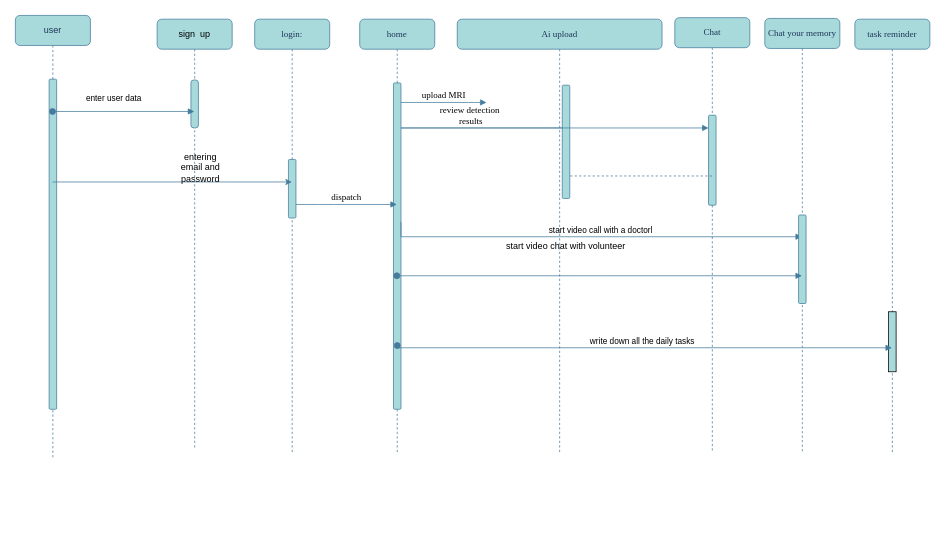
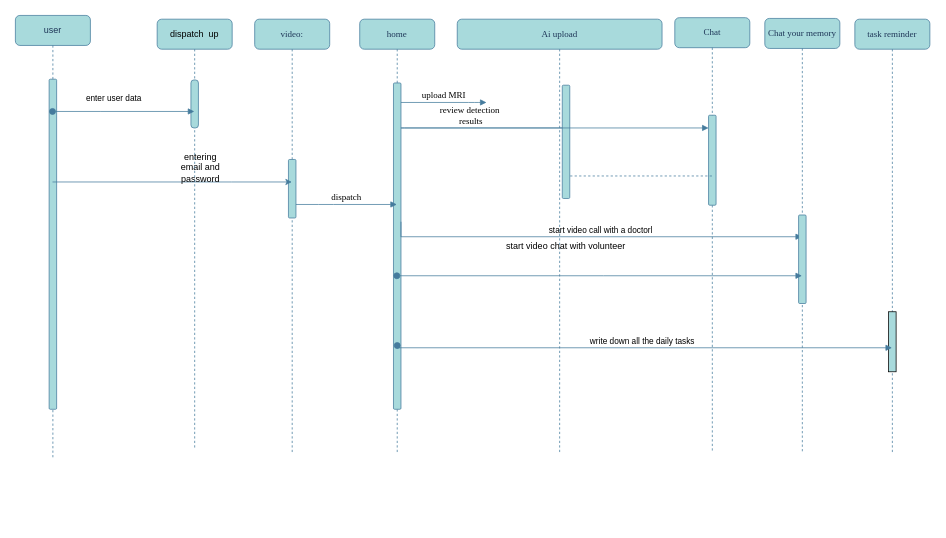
node "sign up": label "sign up" -> "dispatch up"
node "login:": label "login:" -> "video:"
